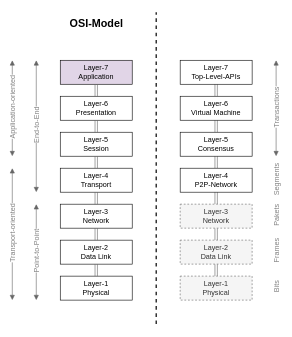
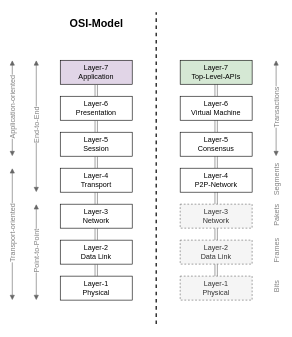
node "Layer-7 Top-Level-APIs": fillcolor #ffffff -> #d5e8d4
